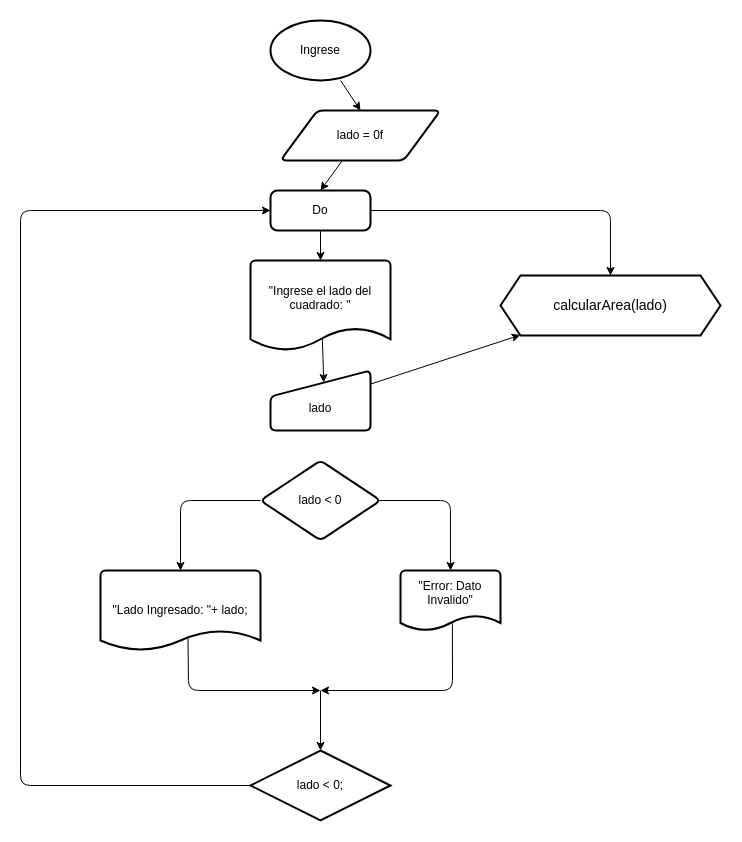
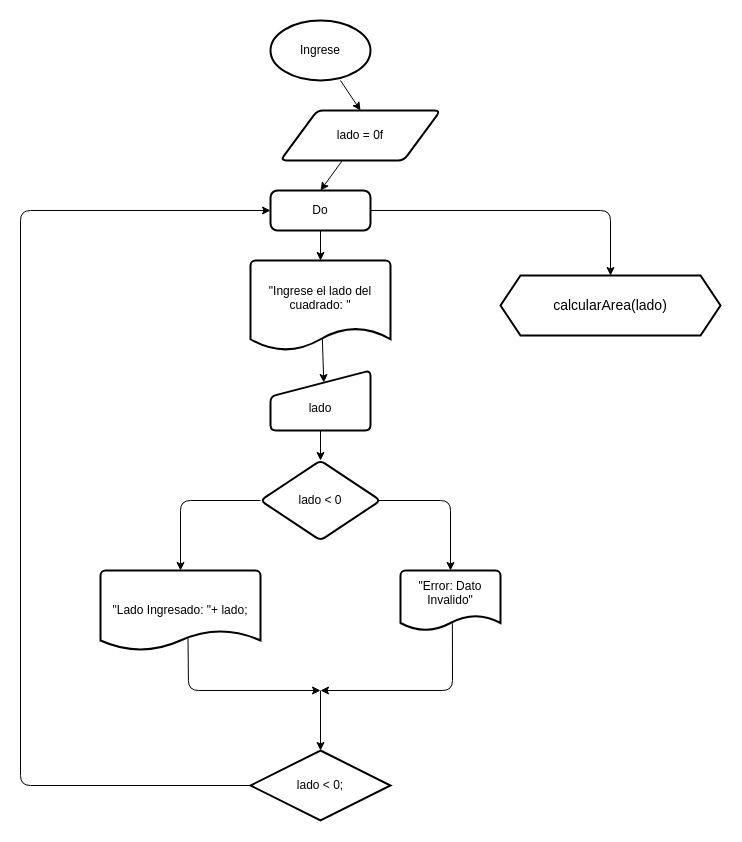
edge "lado" -> "calcularArea(lado)": now "lado" -> "lado < 0"
